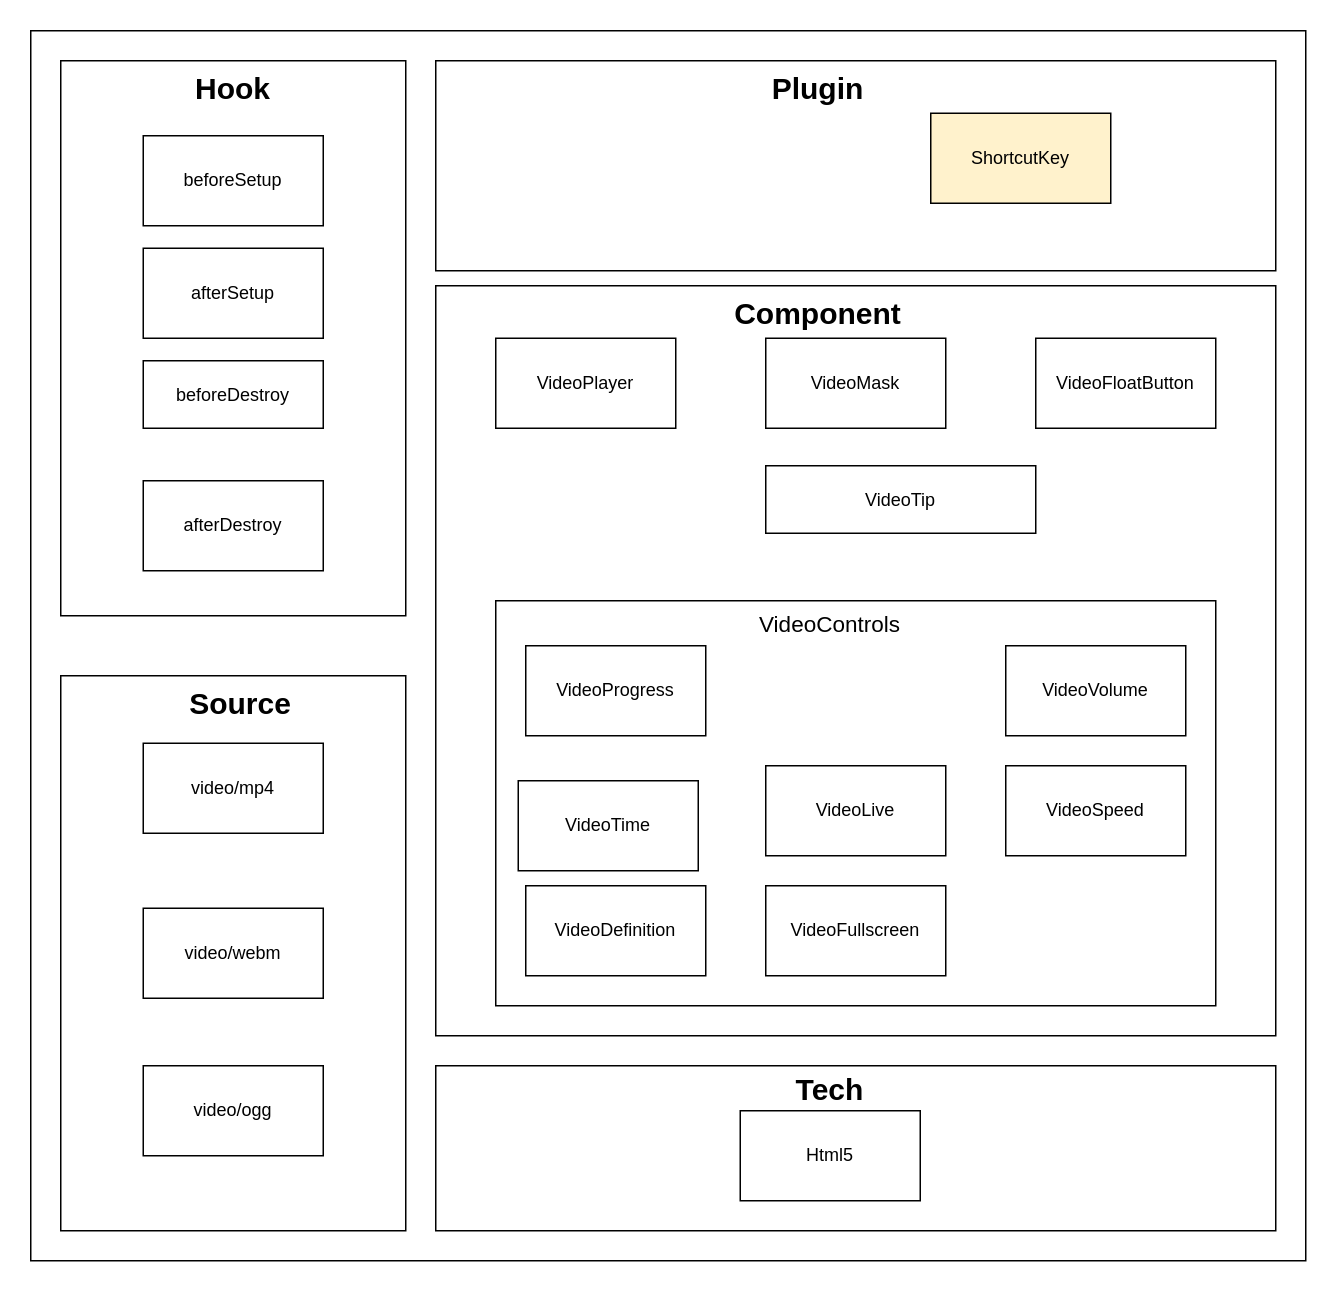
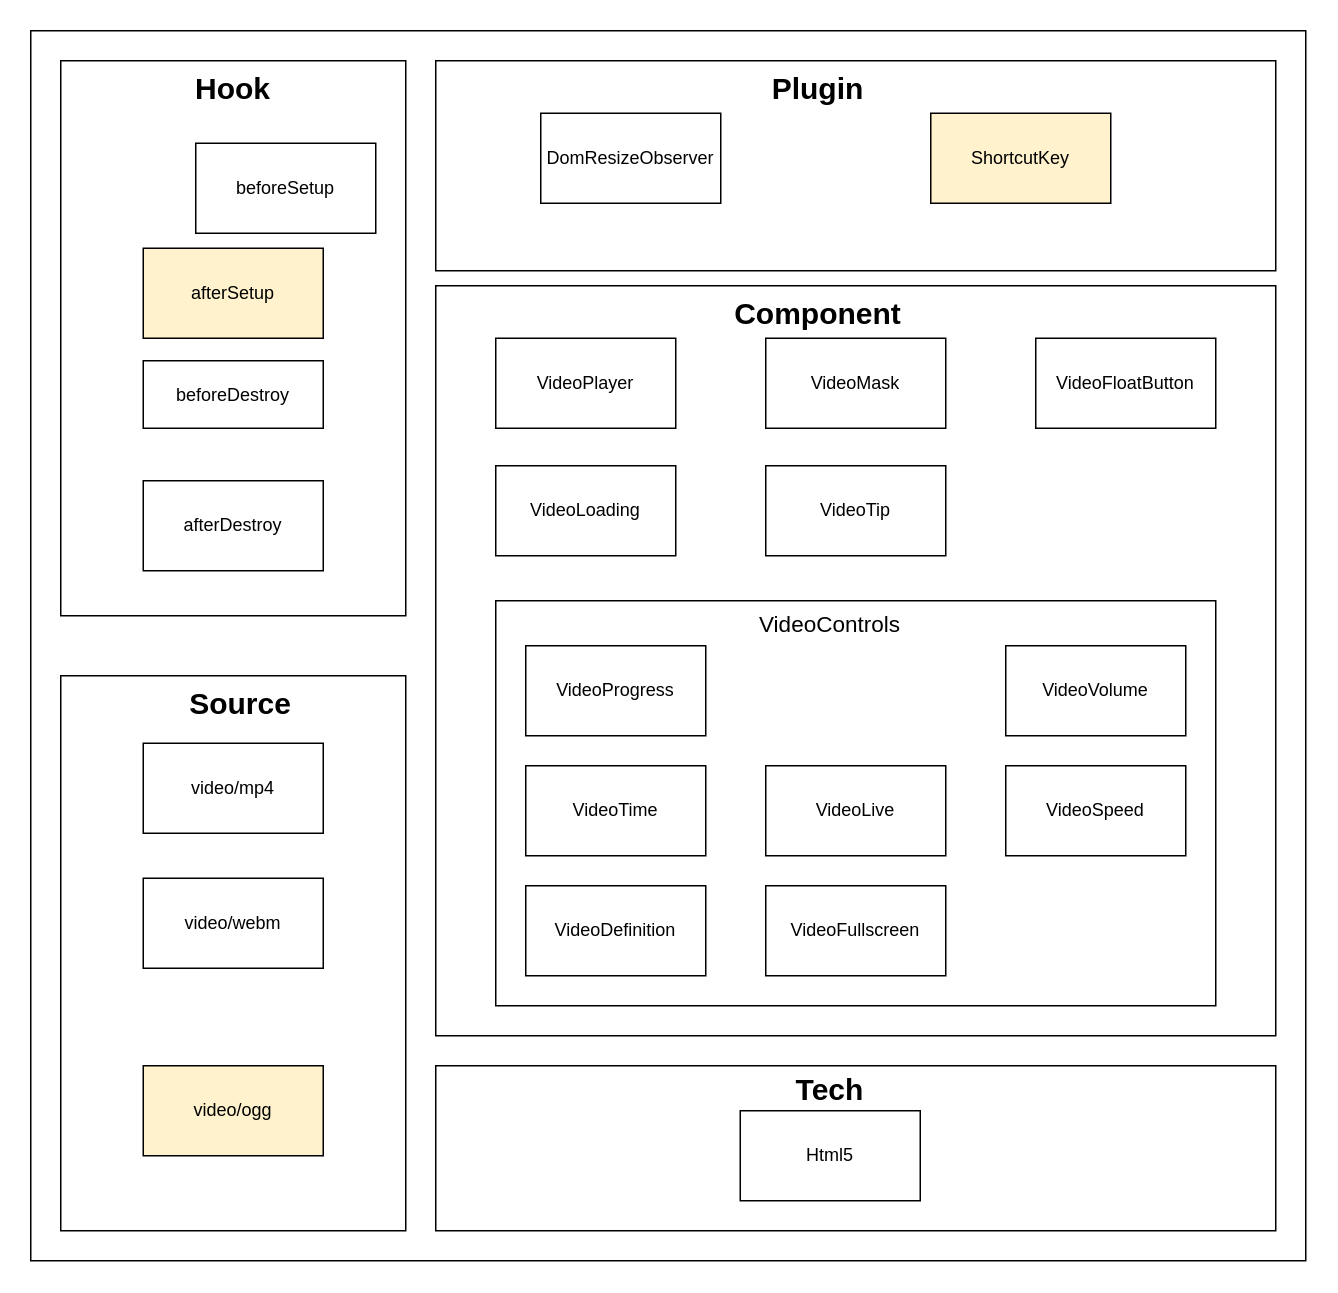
node "DomResizeObserver": added
node "beforeSetup": moved (233, 181) -> (286, 188)
node "afterSetup": fillcolor #ffffff -> #fff2cc
node "VideoTip": size 270x68 -> 180x90
node "VideoLoading": added
node "VideoTime": moved (608, 826) -> (616, 811)
node "video/webm": moved (233, 953) -> (233, 923)
node "video/ogg": fillcolor #ffffff -> #fff2cc
